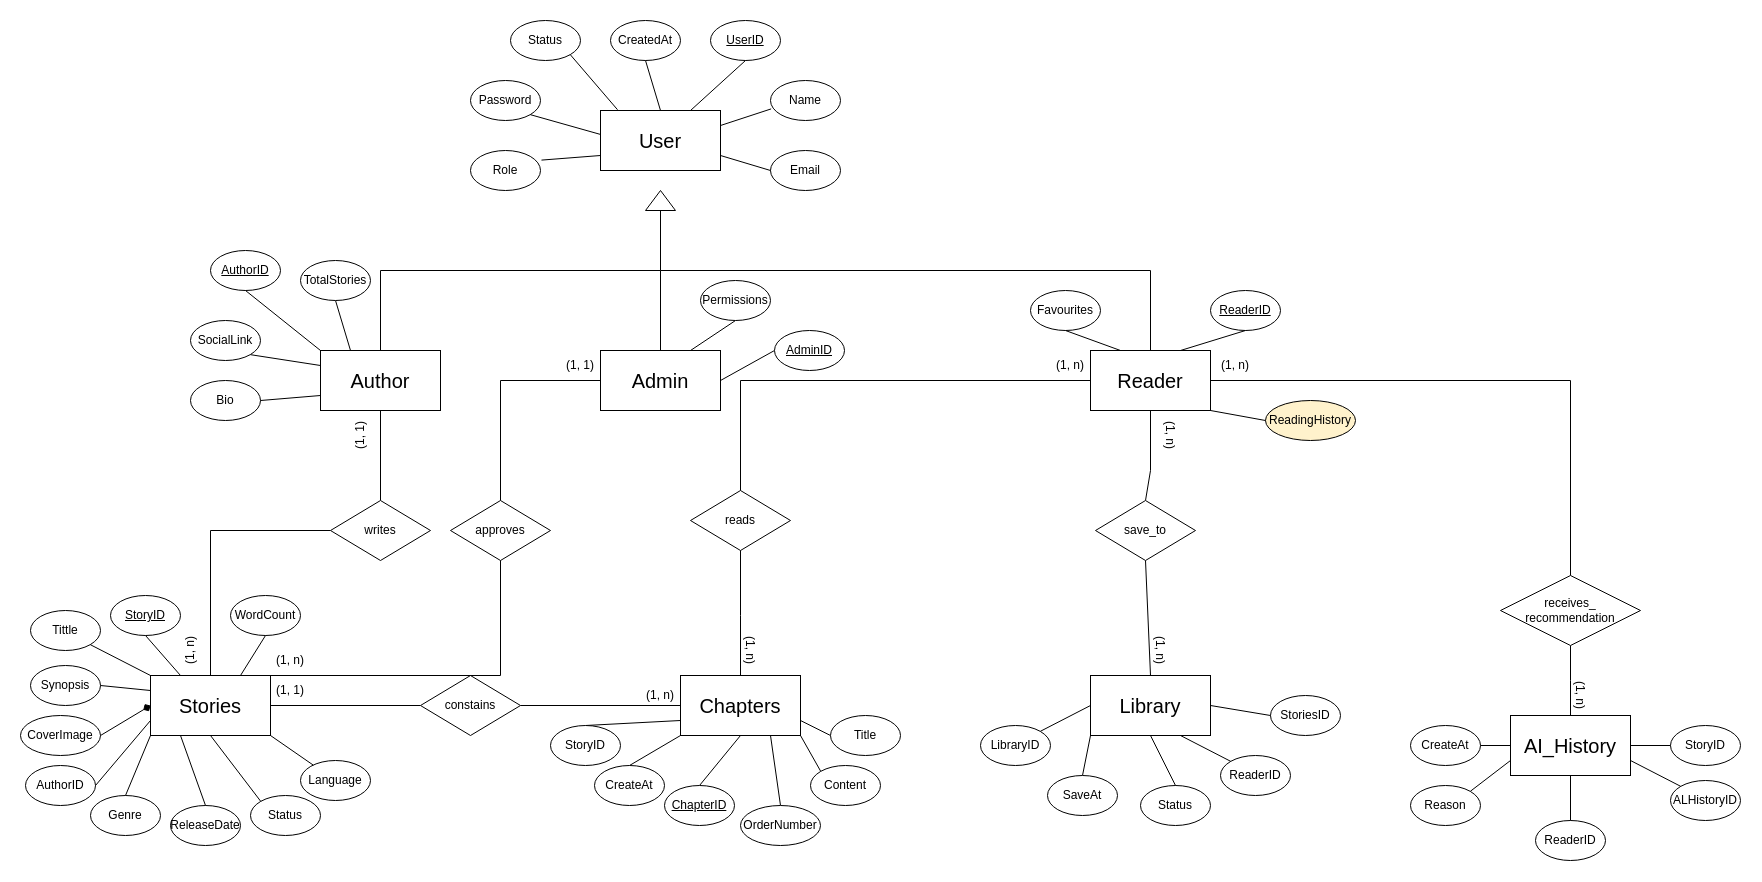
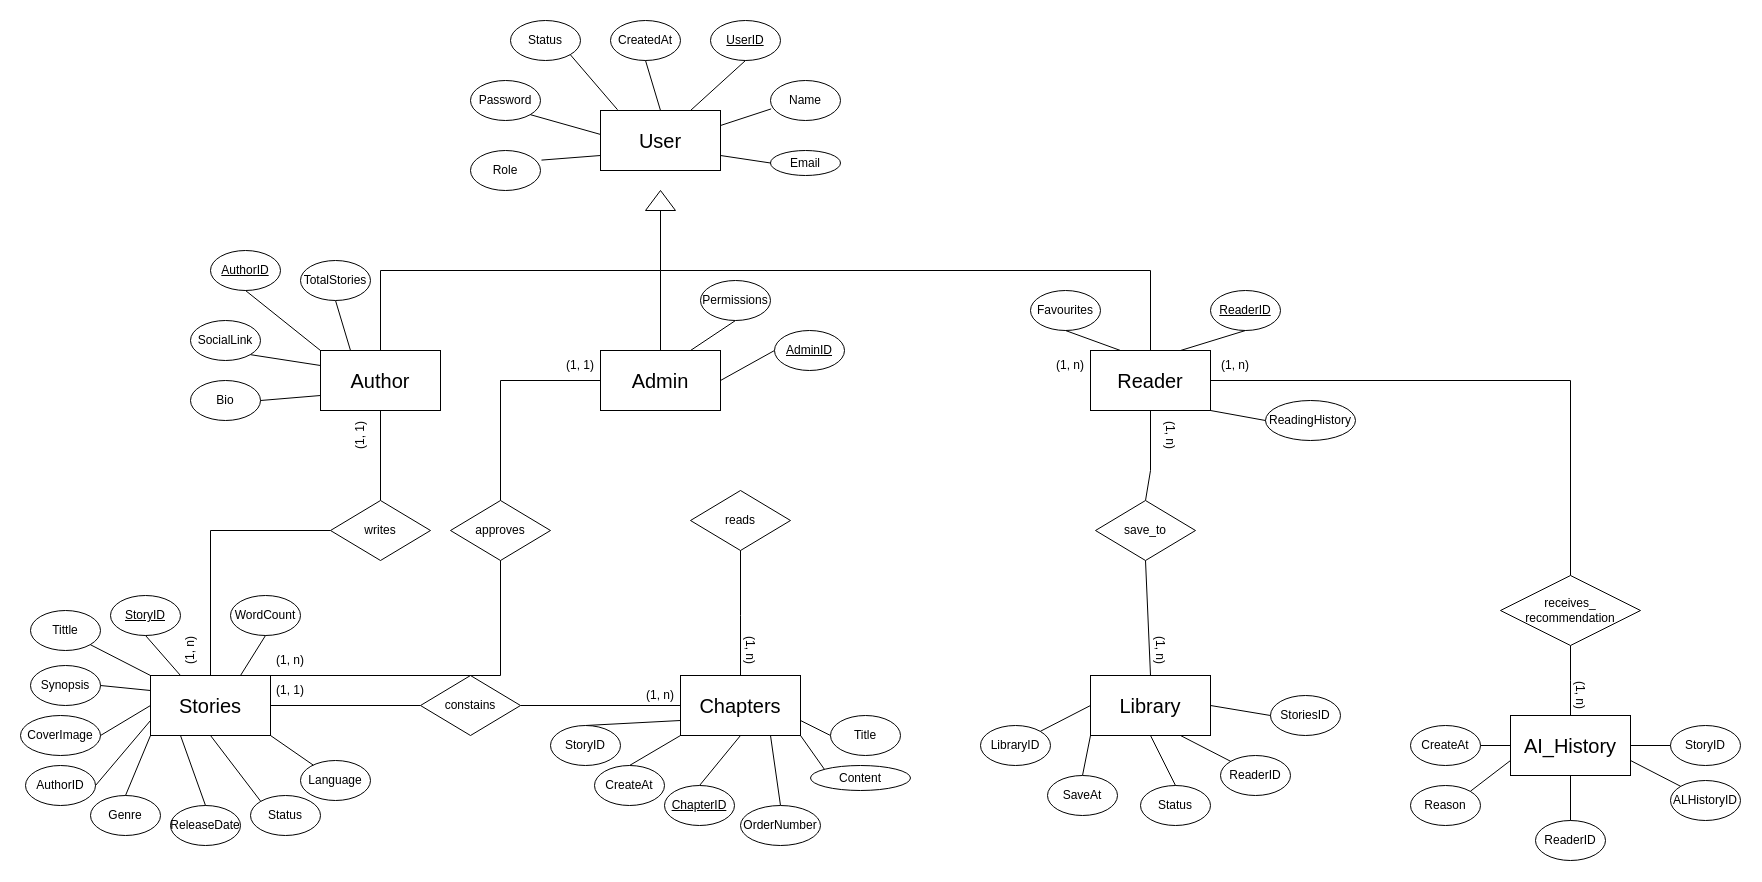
node "Email": size 70x40 -> 70x25
edge "Reader" -- "reads": removed
node "ReadingHistory": fillcolor #fff2cc -> #ffffff
edge "CoverImage" -> "Stories": arrowhead diamond -> none
node "Content": size 70x40 -> 100x25
